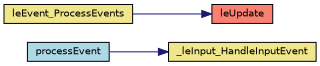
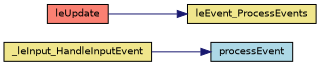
edge "leEvent_ProcessEvents" -> "leUpdate": reversed
edge "processEvent" -> "_leInput_HandleInputEvent": reversed
